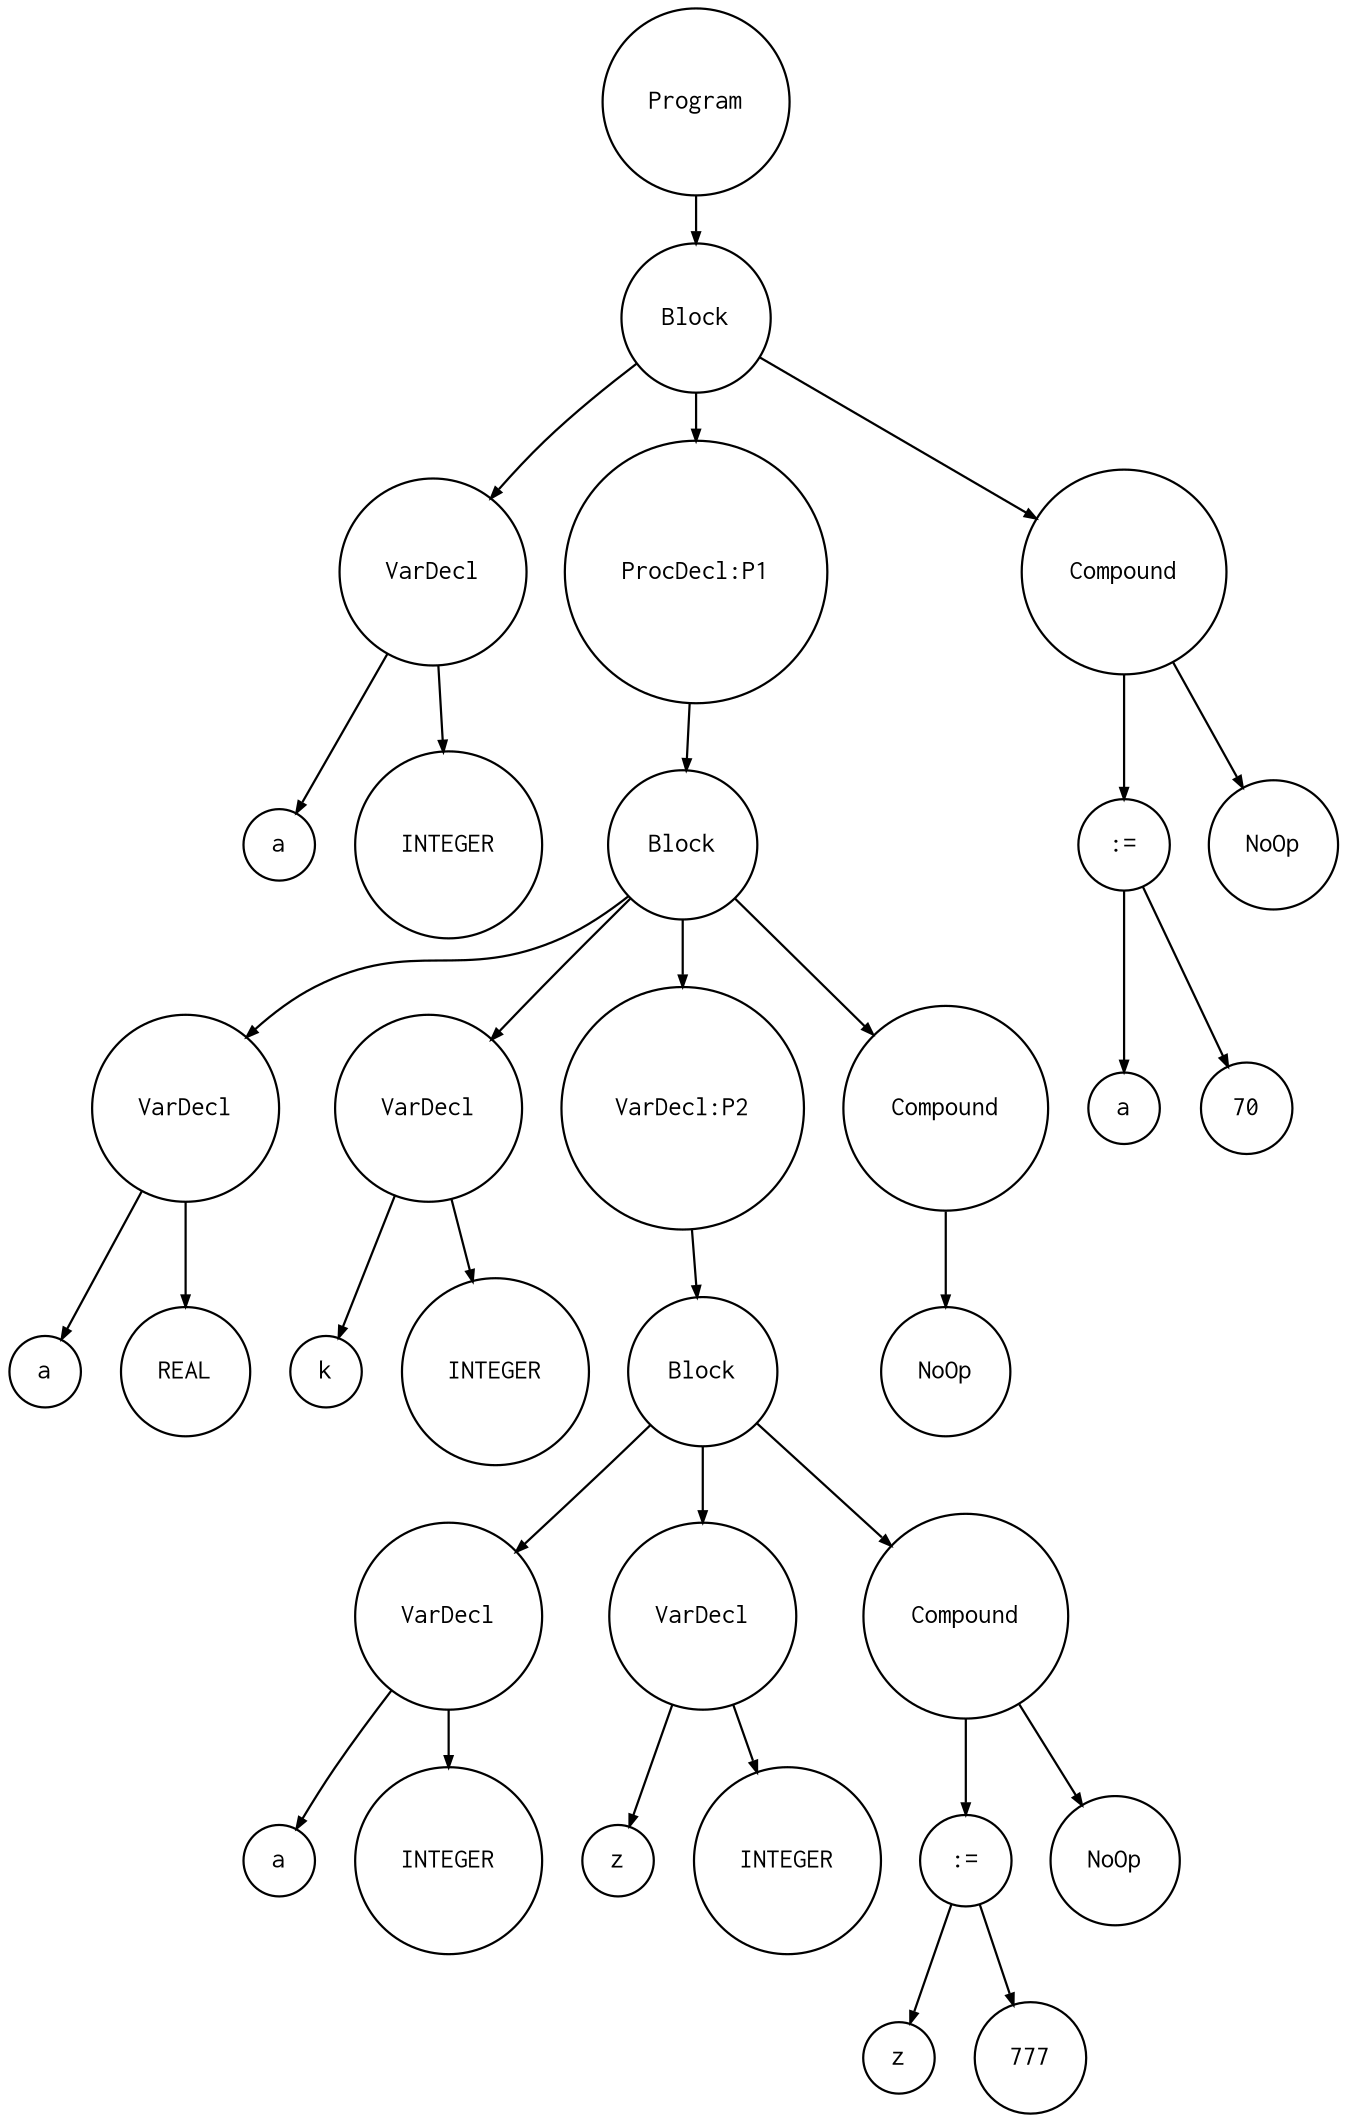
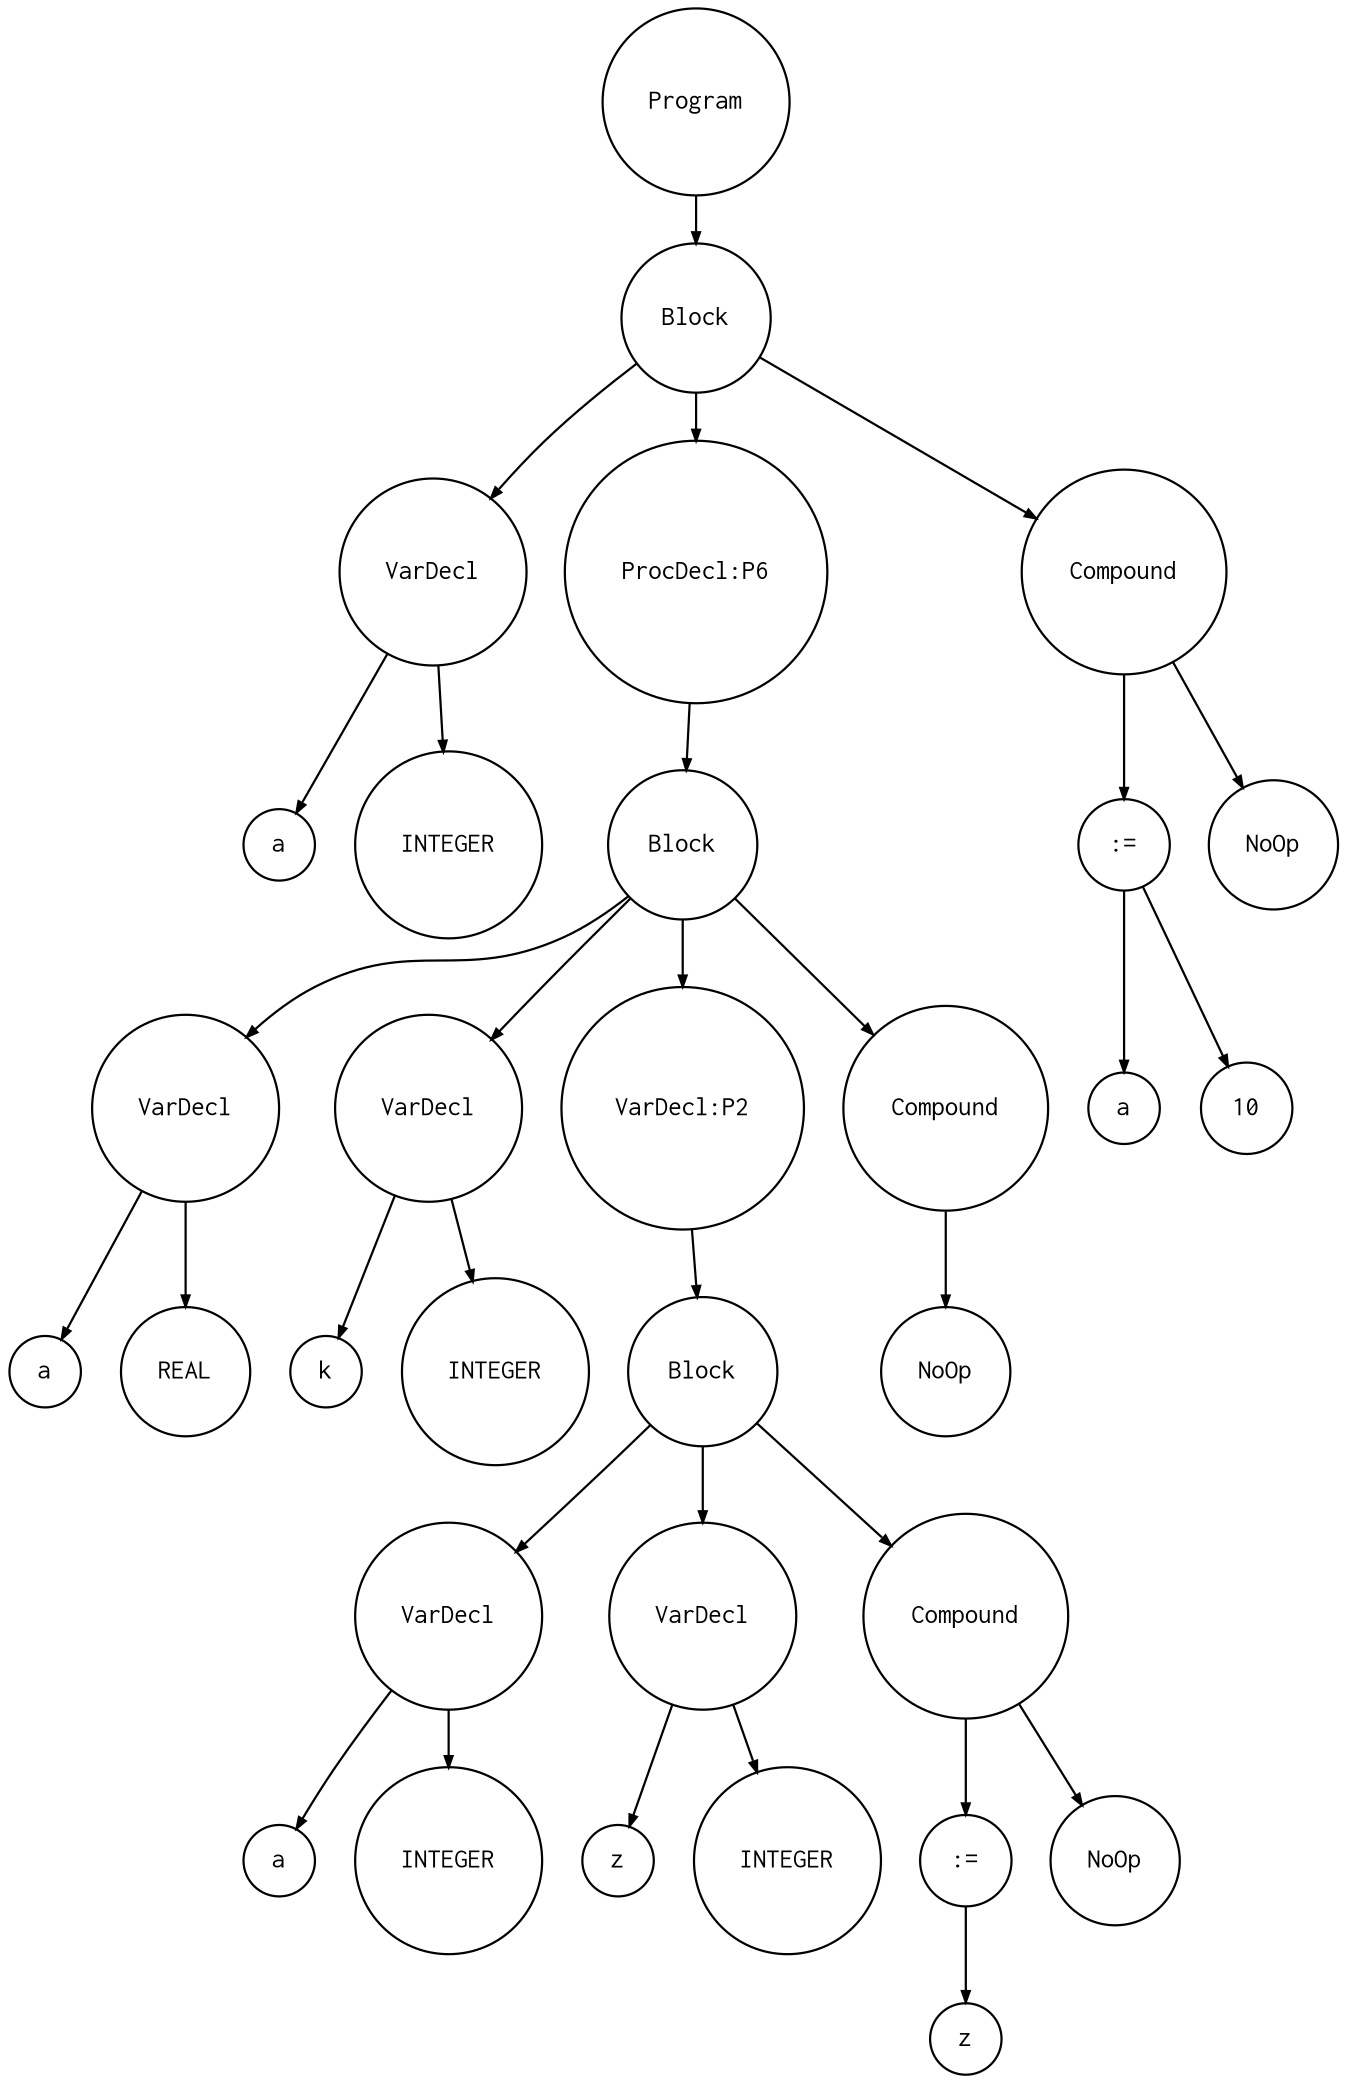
node "ProcDecl:P1": label "ProcDecl:P1" -> "ProcDecl:P6"
node "70": label "70" -> "10"
node "777": removed
